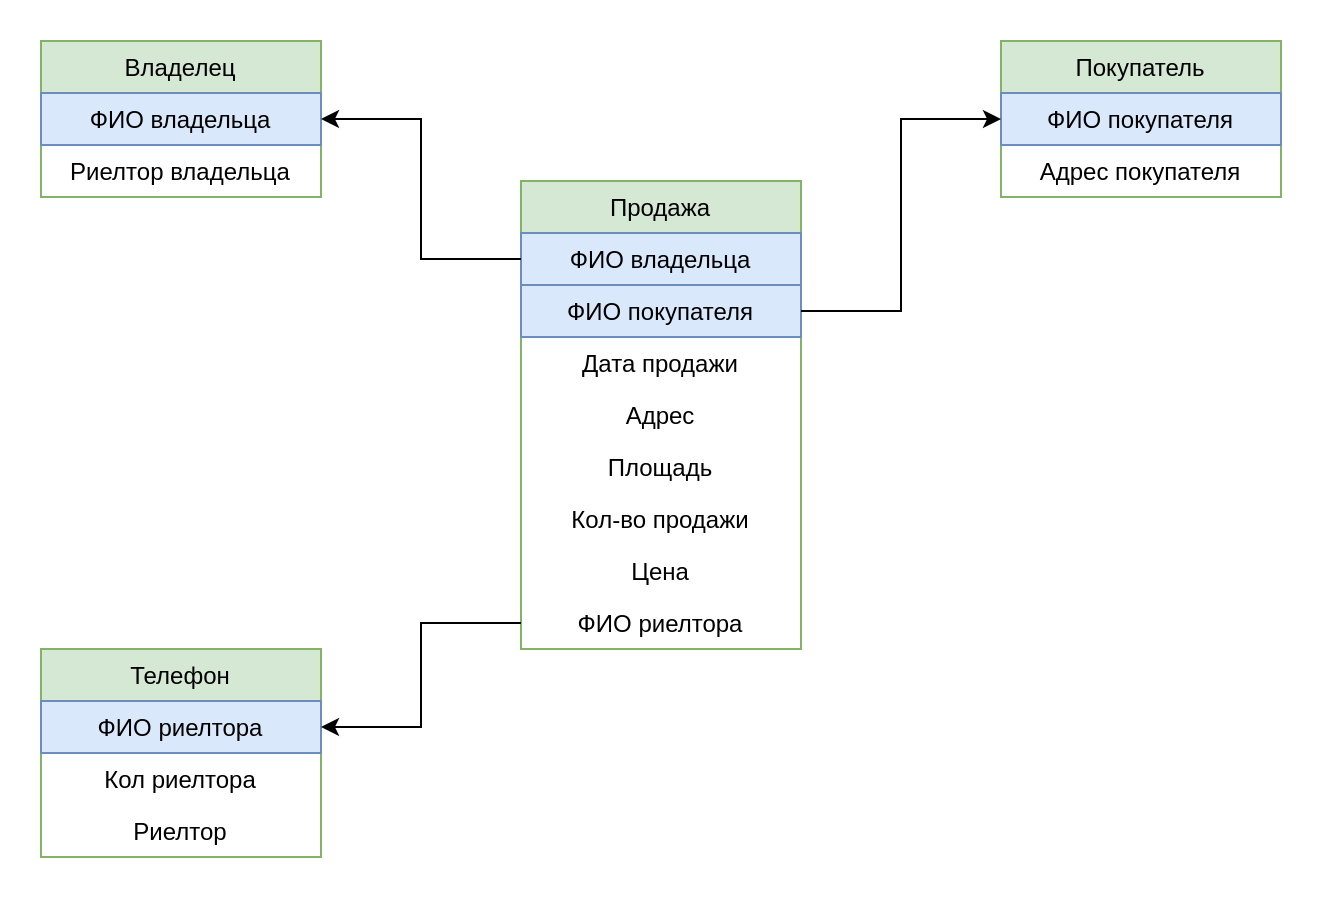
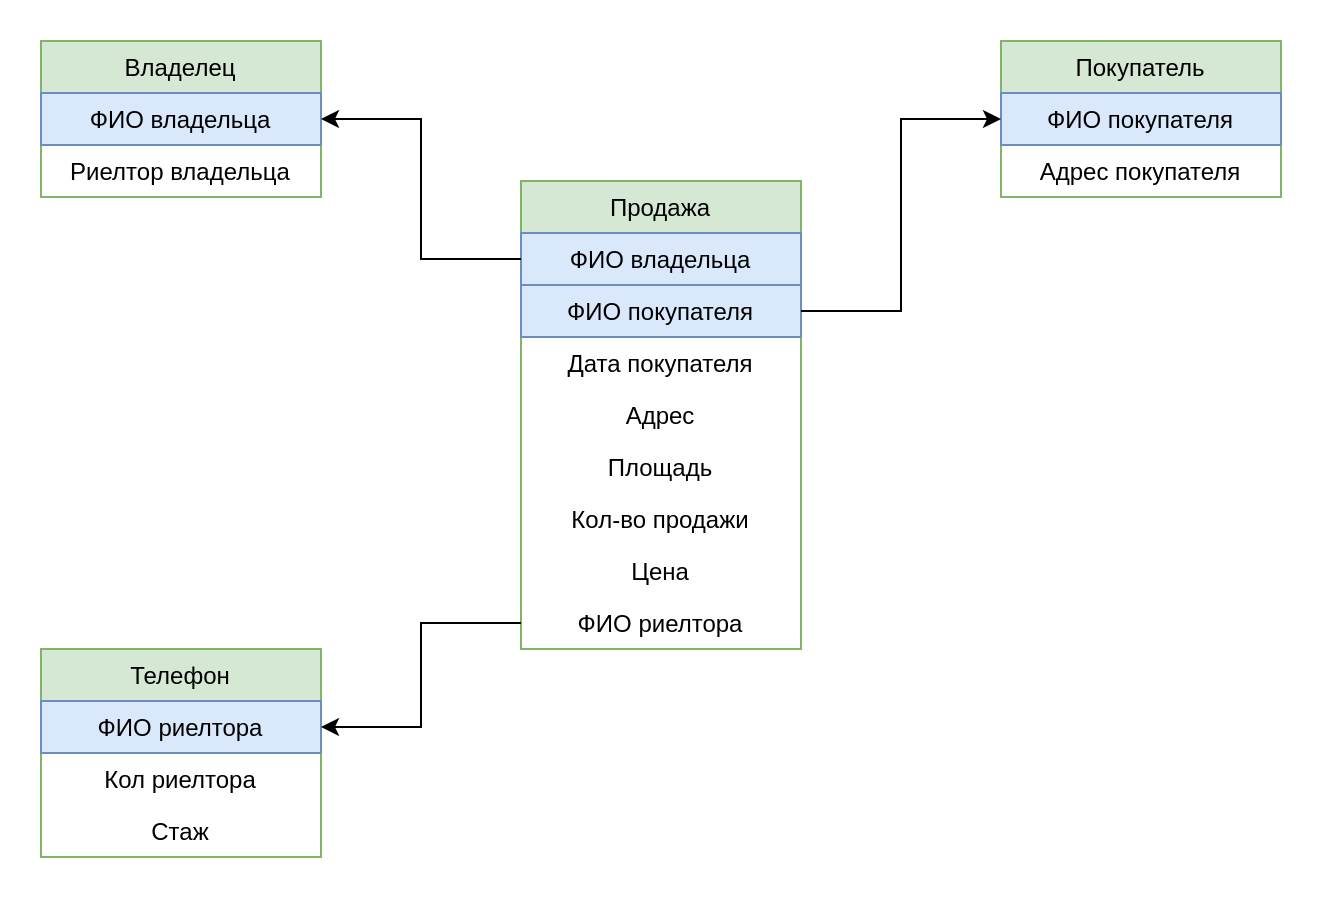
node "Дата продажи": label "Дата продажи" -> "Дата покупателя"
node "Риелтор": label "Риелтор" -> "Стаж"
